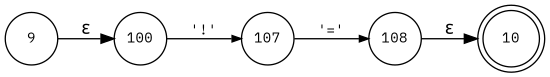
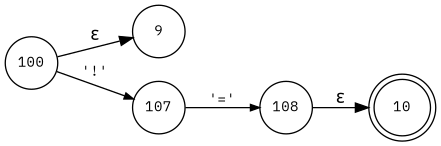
edge "9" -> "100": reversed
